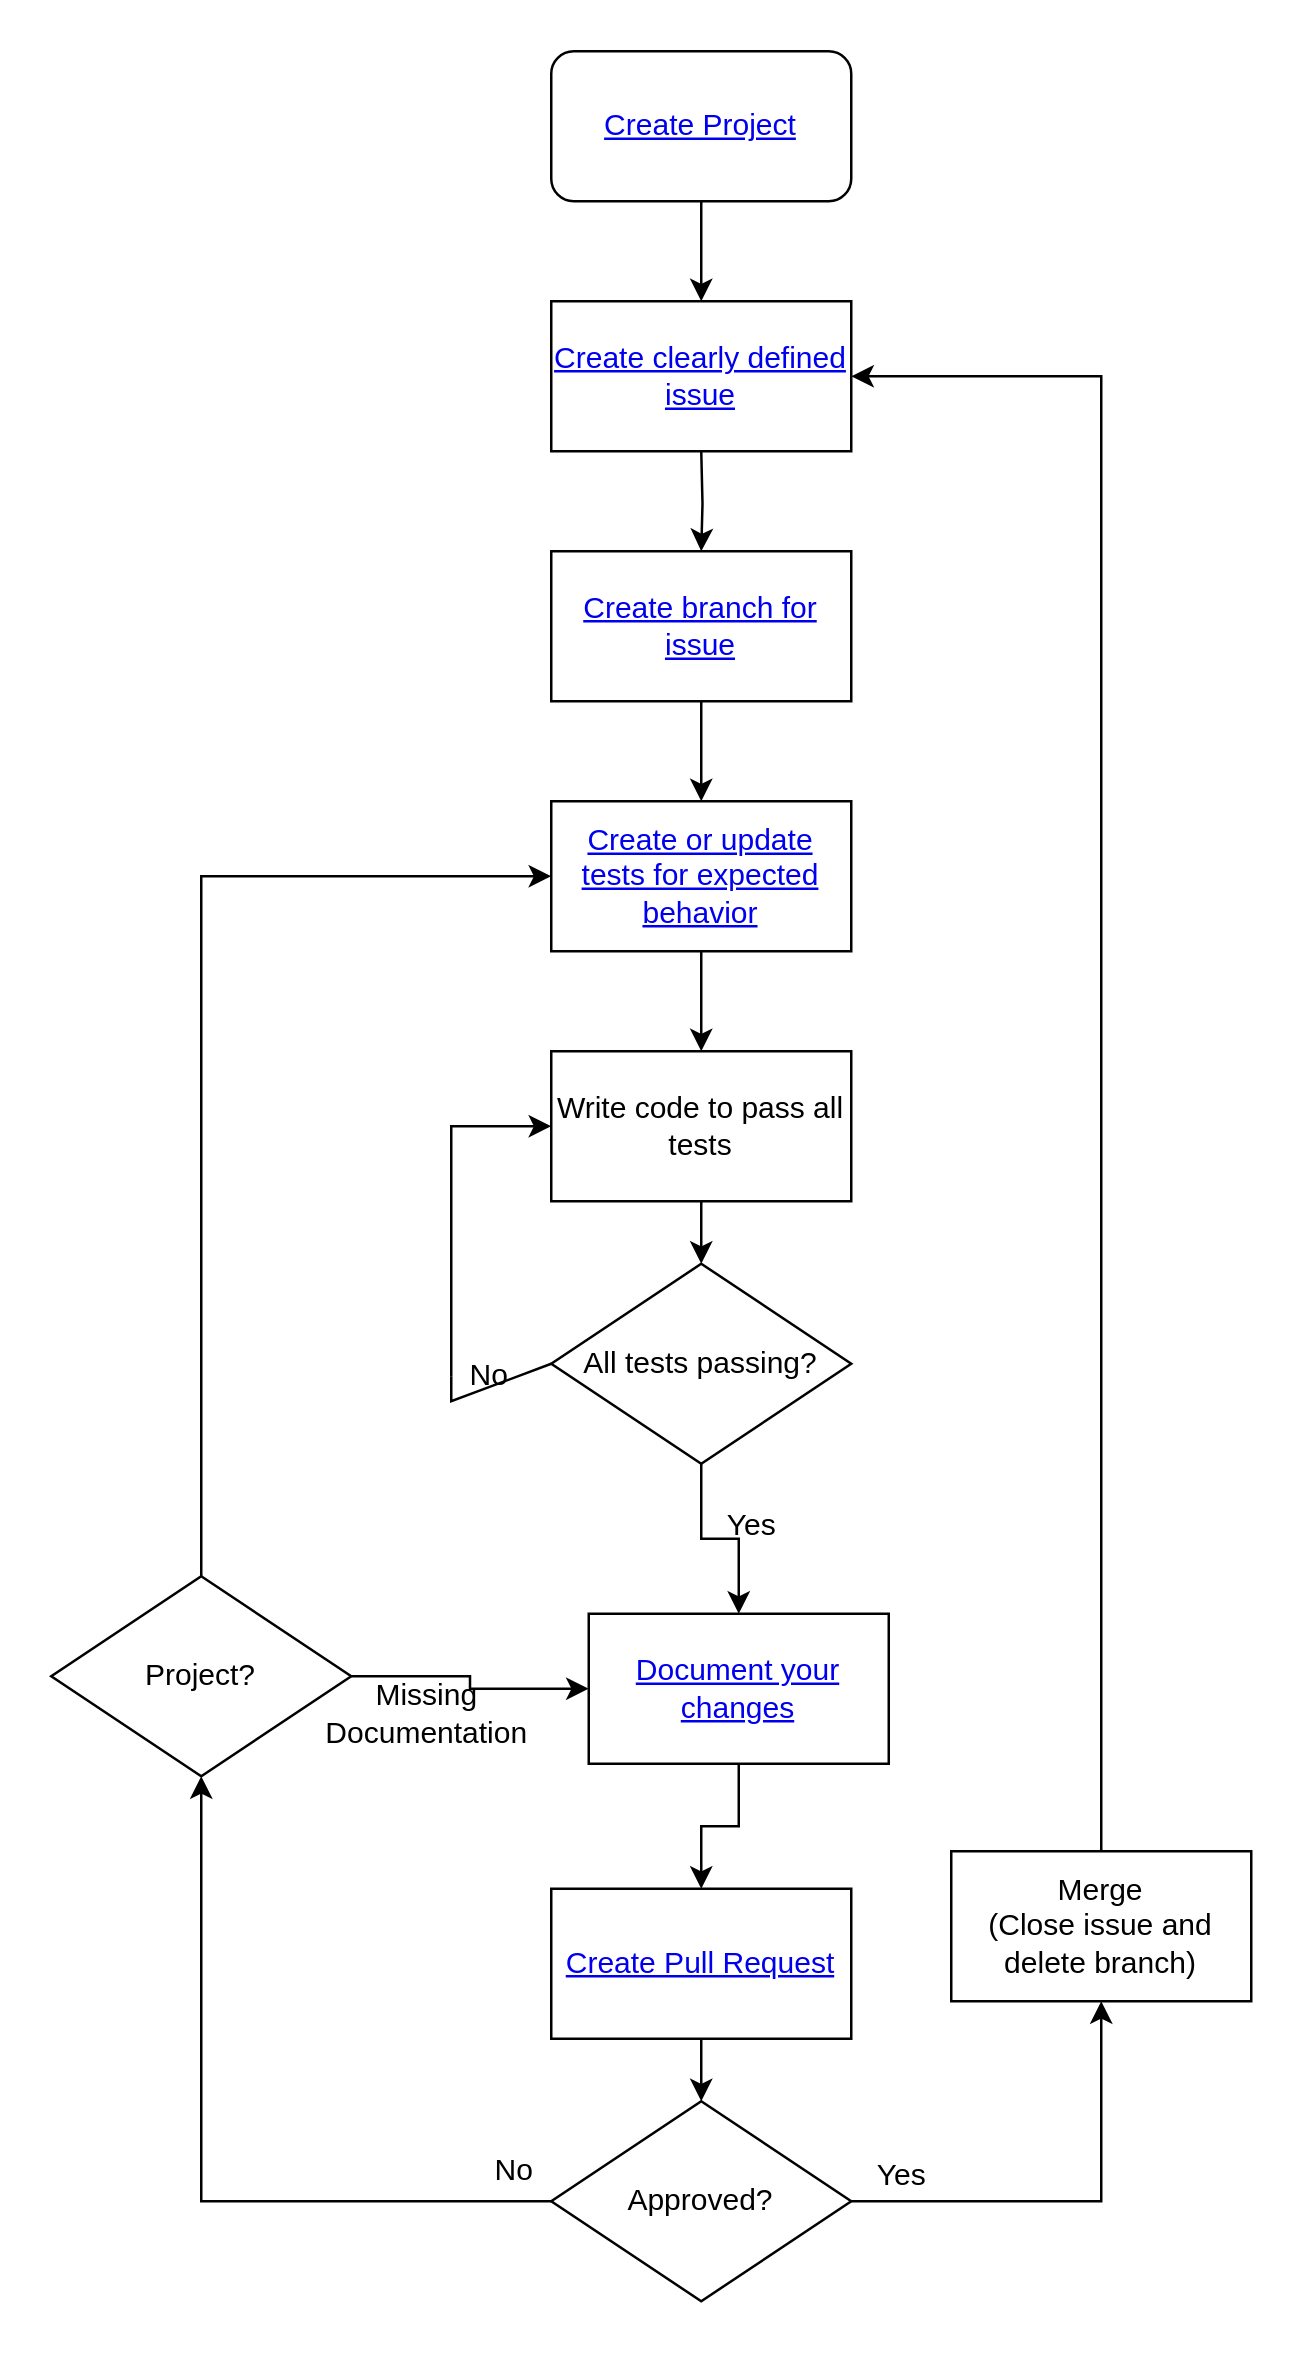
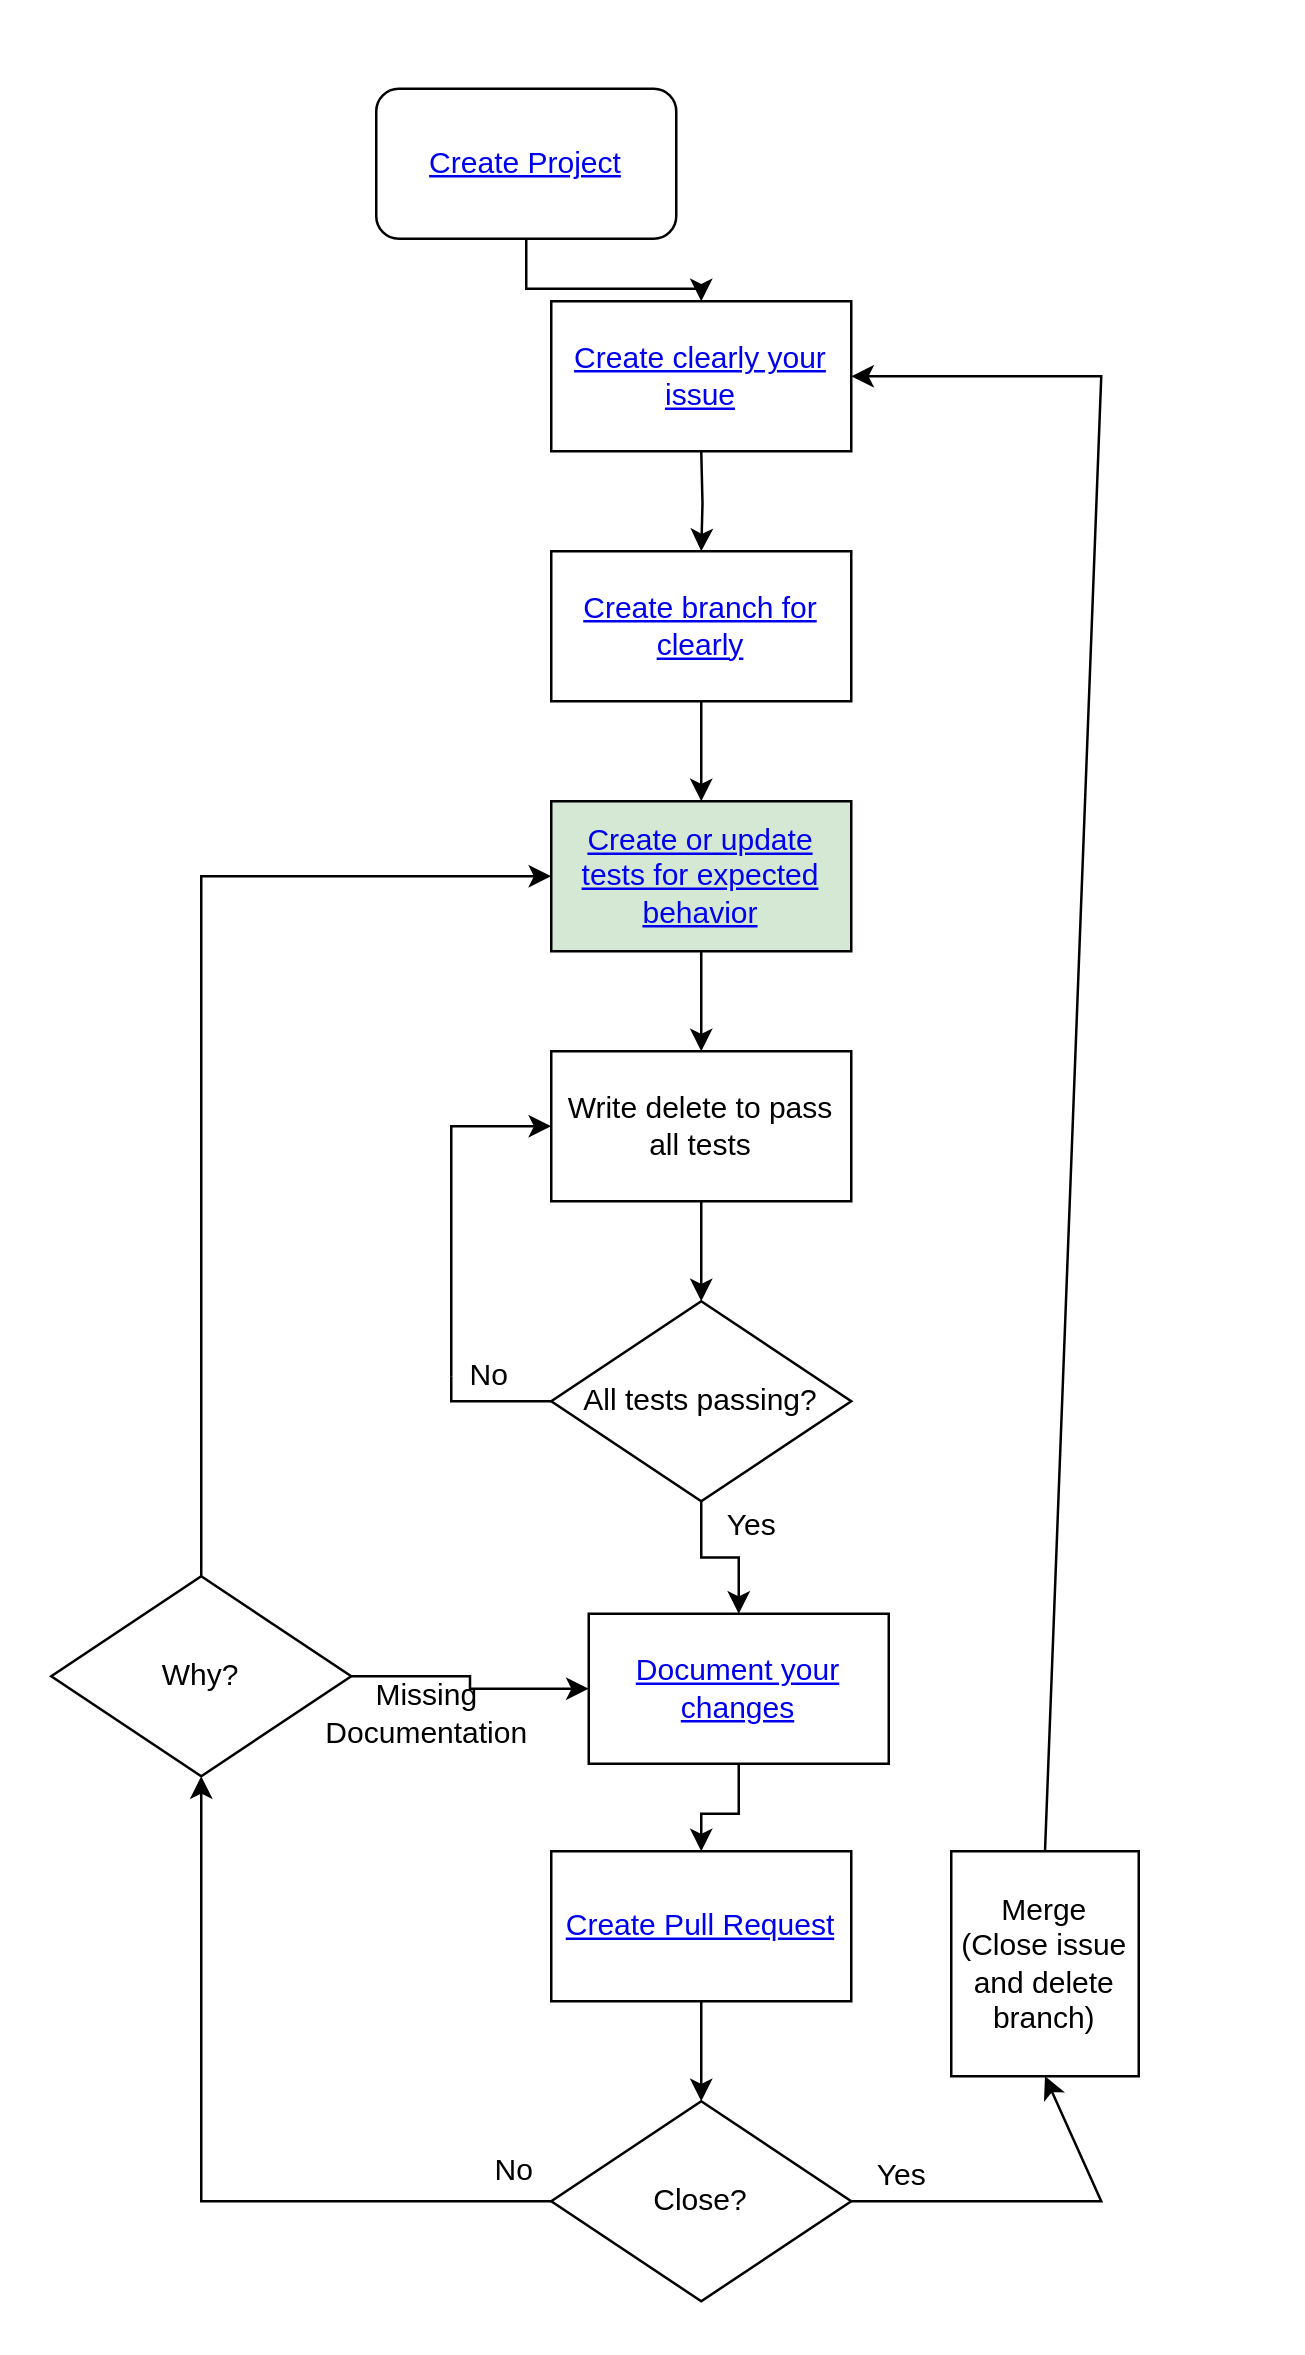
node "Create Project": moved (701, 126) -> (526, 164)
node "Create clearly defined issue": label "Create clearly defined issue" -> "Create clearly your issue"
node "Create branch for issue": label "Create branch for issue" -> "Create branch for clearly"
node "Create or update tests for expected behavior": fillcolor #ffffff -> #d5e8d4
node "Write code to pass all tests": label "Write code to pass all tests" -> "Write delete to pass all tests"
node "All tests passing?": moved (701, 1364) -> (701, 1401)
node "Project?": label "Project?" -> "Why?"
node "Merge (Close issue and delete branch)": size 300x150 -> 188x225
node "Create Pull Request": moved (701, 1964) -> (701, 1926)
node "Approved?": label "Approved?" -> "Close?"
